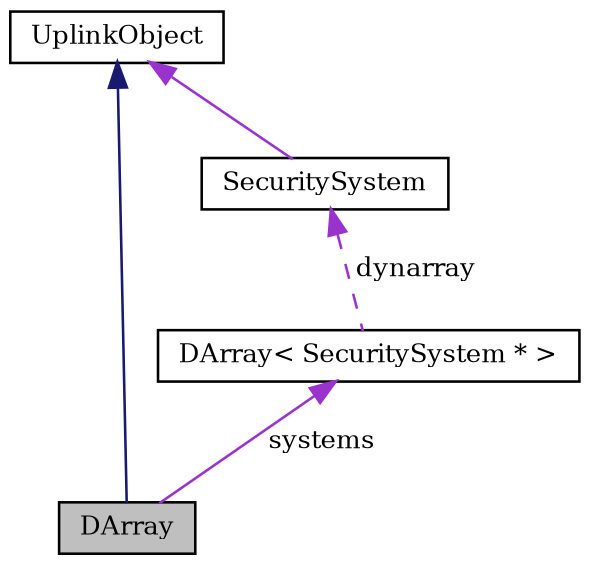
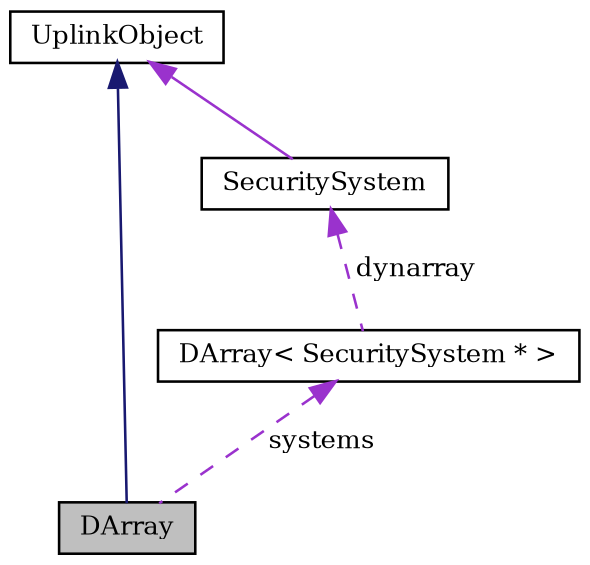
edge "DArray" -> "DArray< SecuritySystem * >": style solid -> dashed
